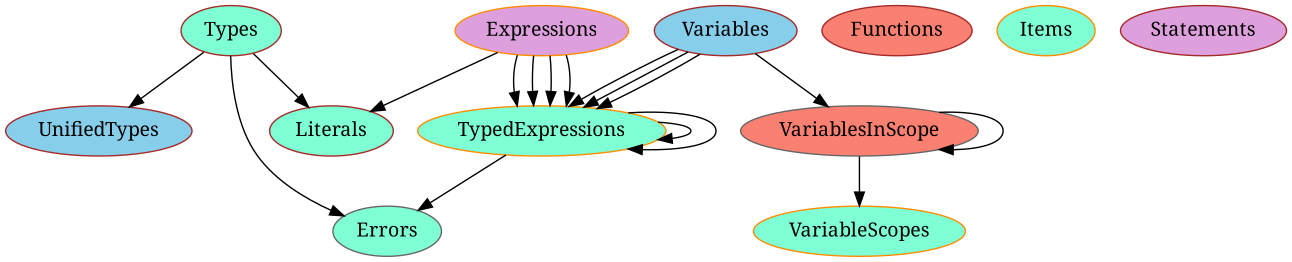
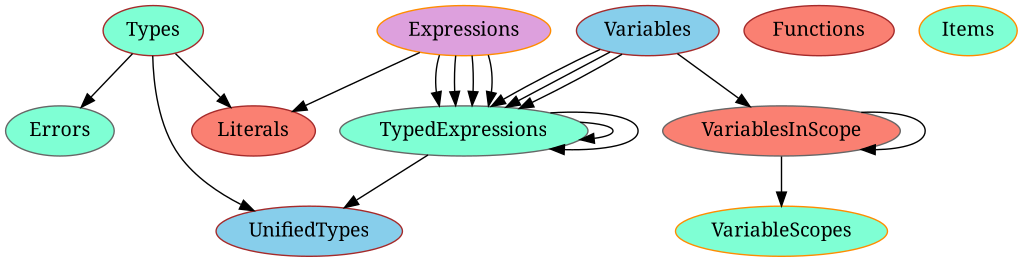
node "Statements": removed
node "Literals": fillcolor aquamarine -> salmon
node "TypedExpressions": color darkorange -> gray40
edge "TypedExpressions" -> "Errors": now "TypedExpressions" -> "UnifiedTypes"
